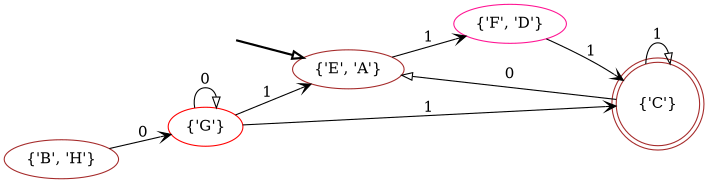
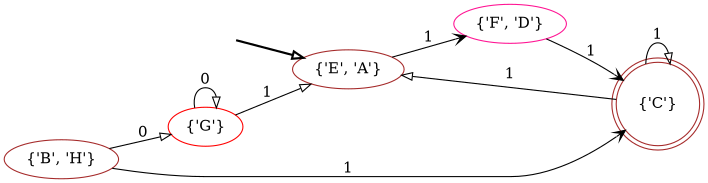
edge "{'C'}" -> "{'E', 'A'}": label "0" -> "1"
edge "{'G'}" -> "{'E', 'A'}": arrowhead vee -> onormal
edge "{'G'}" -> "{'C'}": now "{'B', 'H'}" -> "{'C'}"
edge "{'B', 'H'}" -> "{'G'}": arrowhead vee -> onormal
